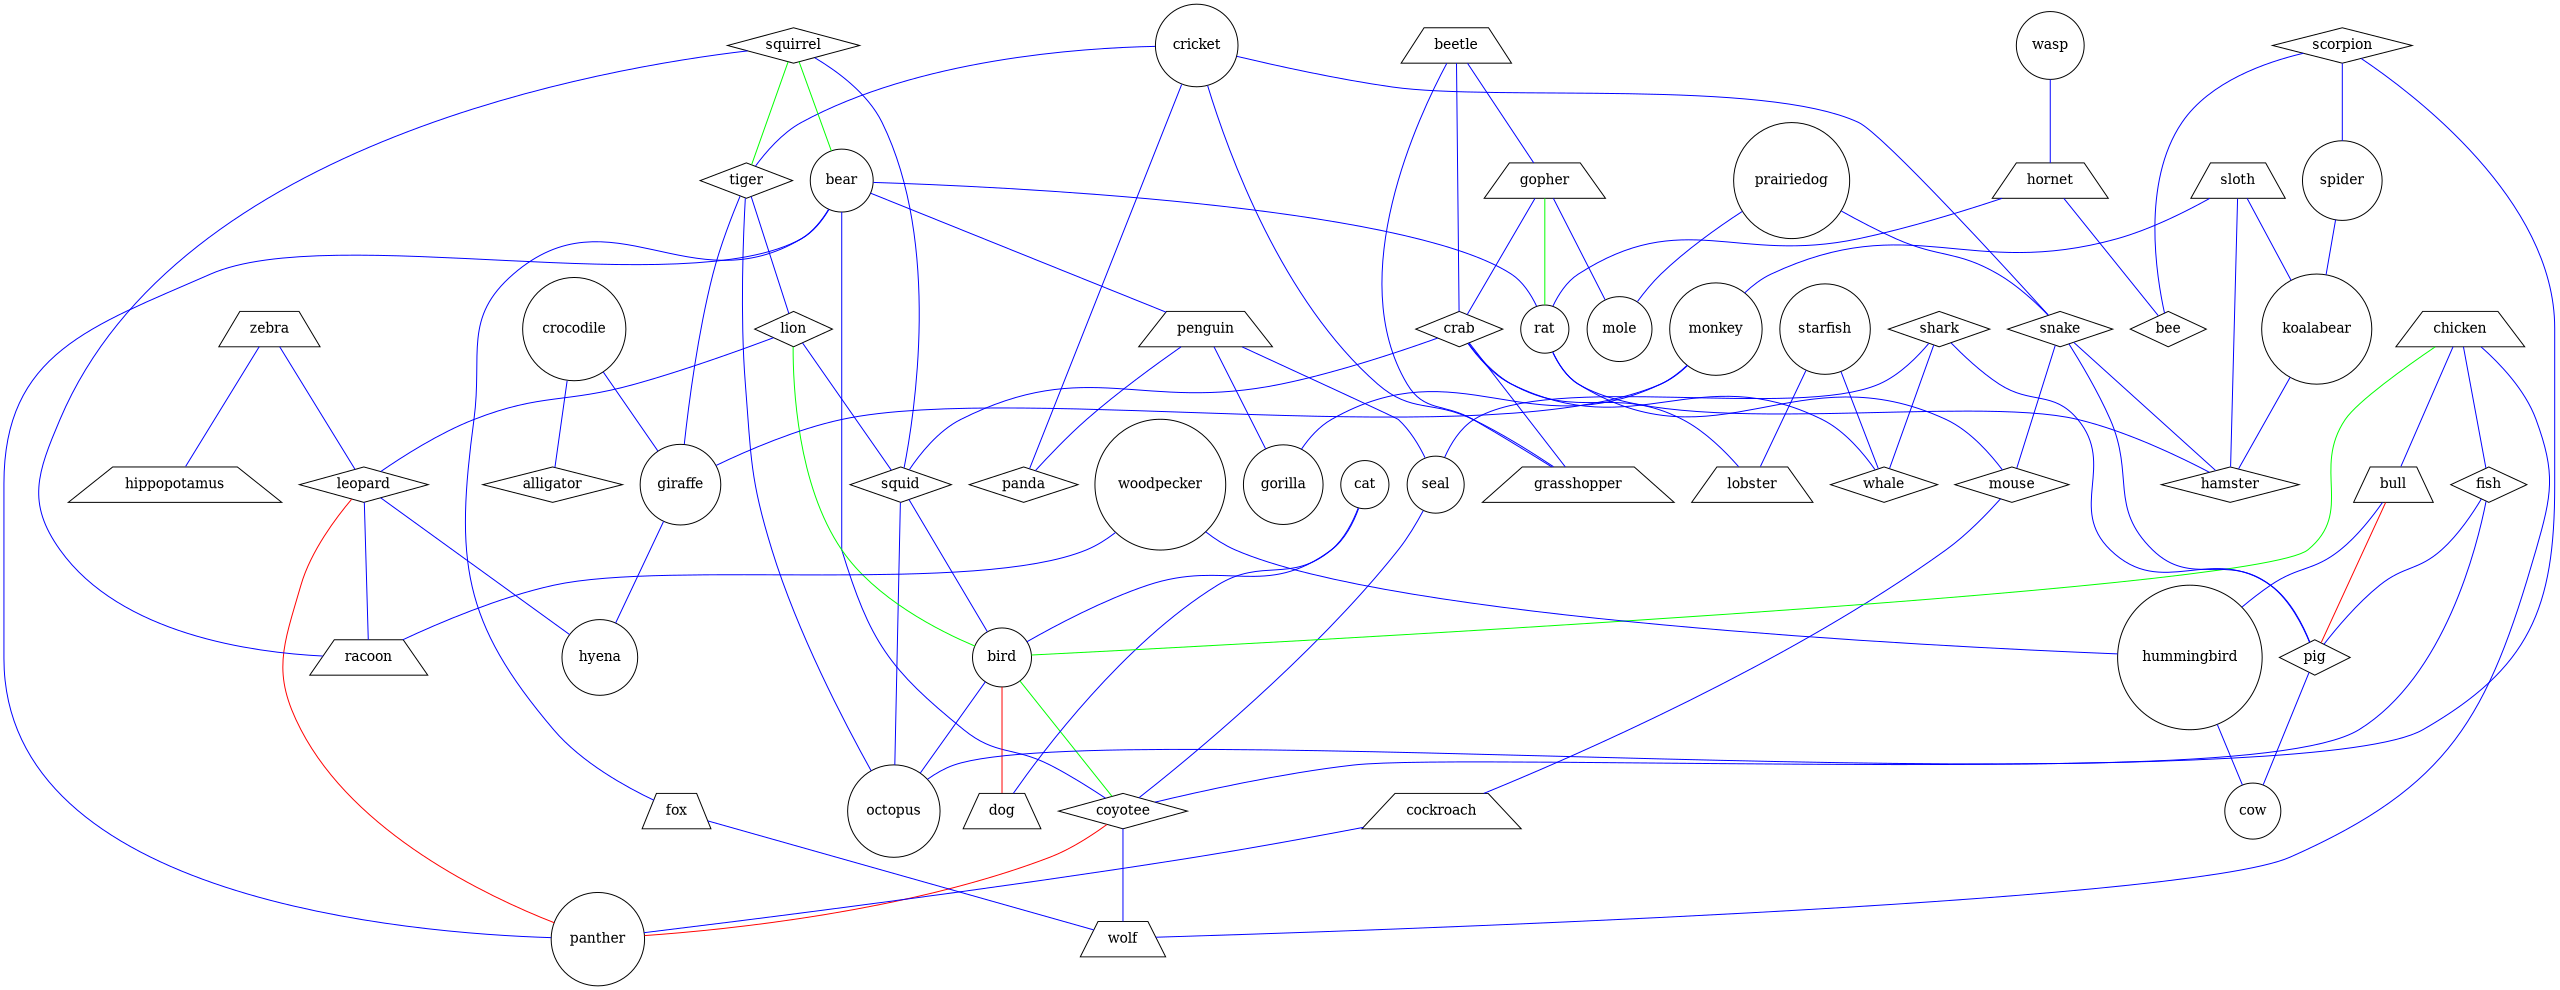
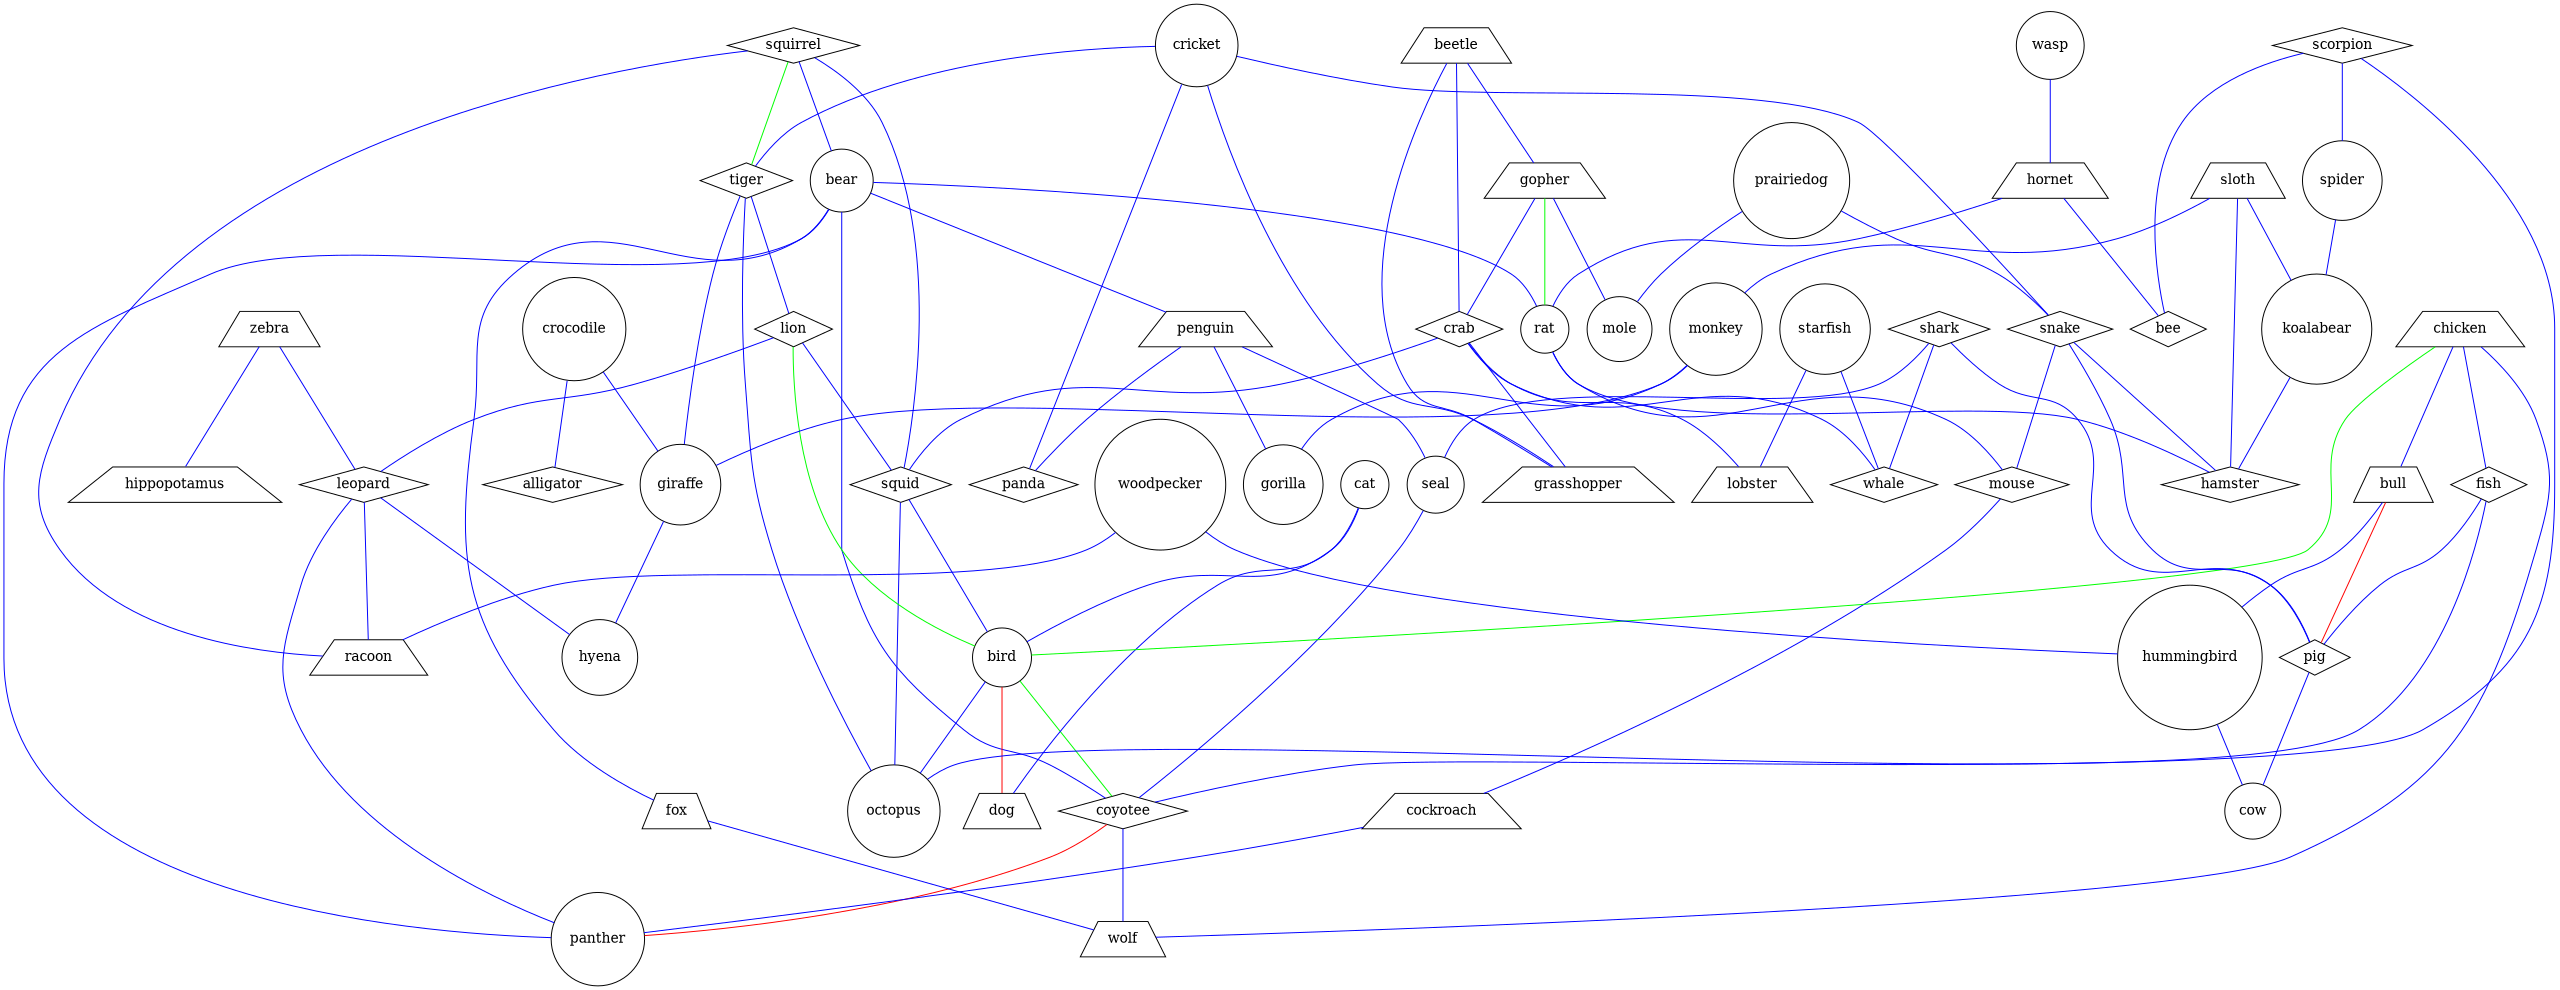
edge "squirrel" -- "bear": color green -> blue
edge "leopard" -- "panther": color red -> blue
